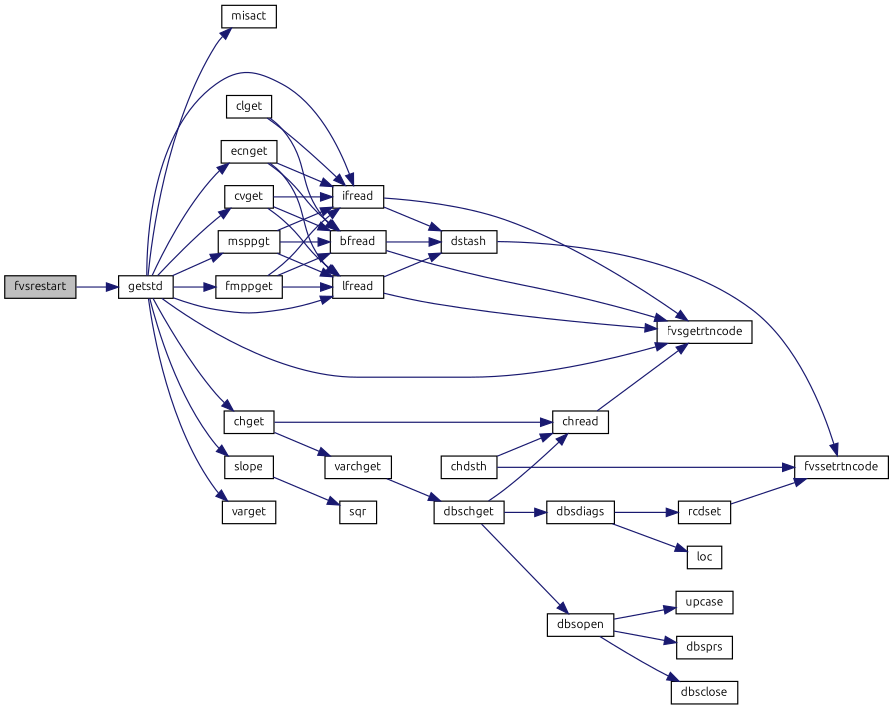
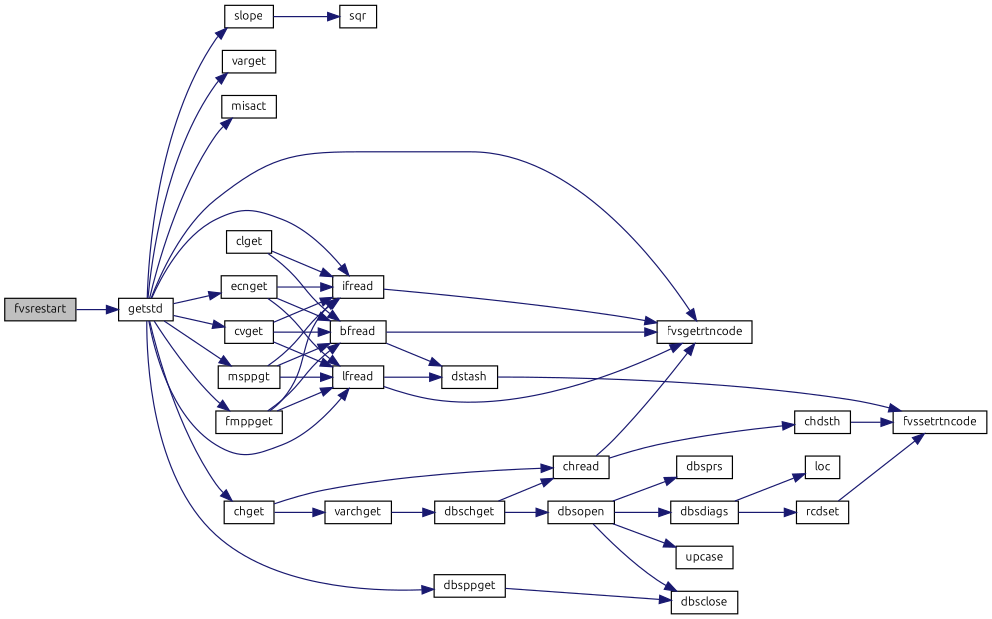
edge "ifread" -> "dstash": removed
edge "chdsth" -> "chread": reversed
edge "dbschget" -> "dbsdiags": now "dbsopen" -> "dbsdiags"
node "dbsppget": added
